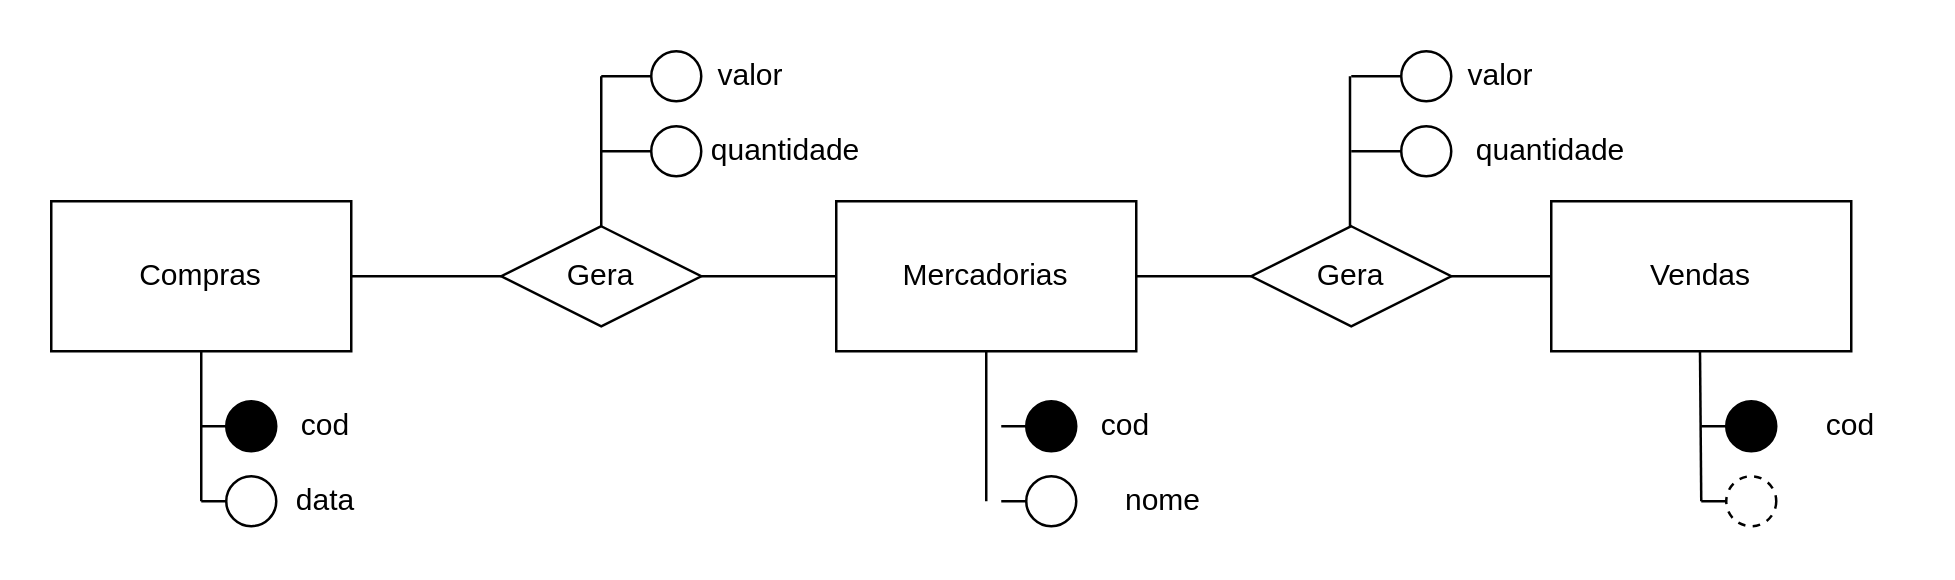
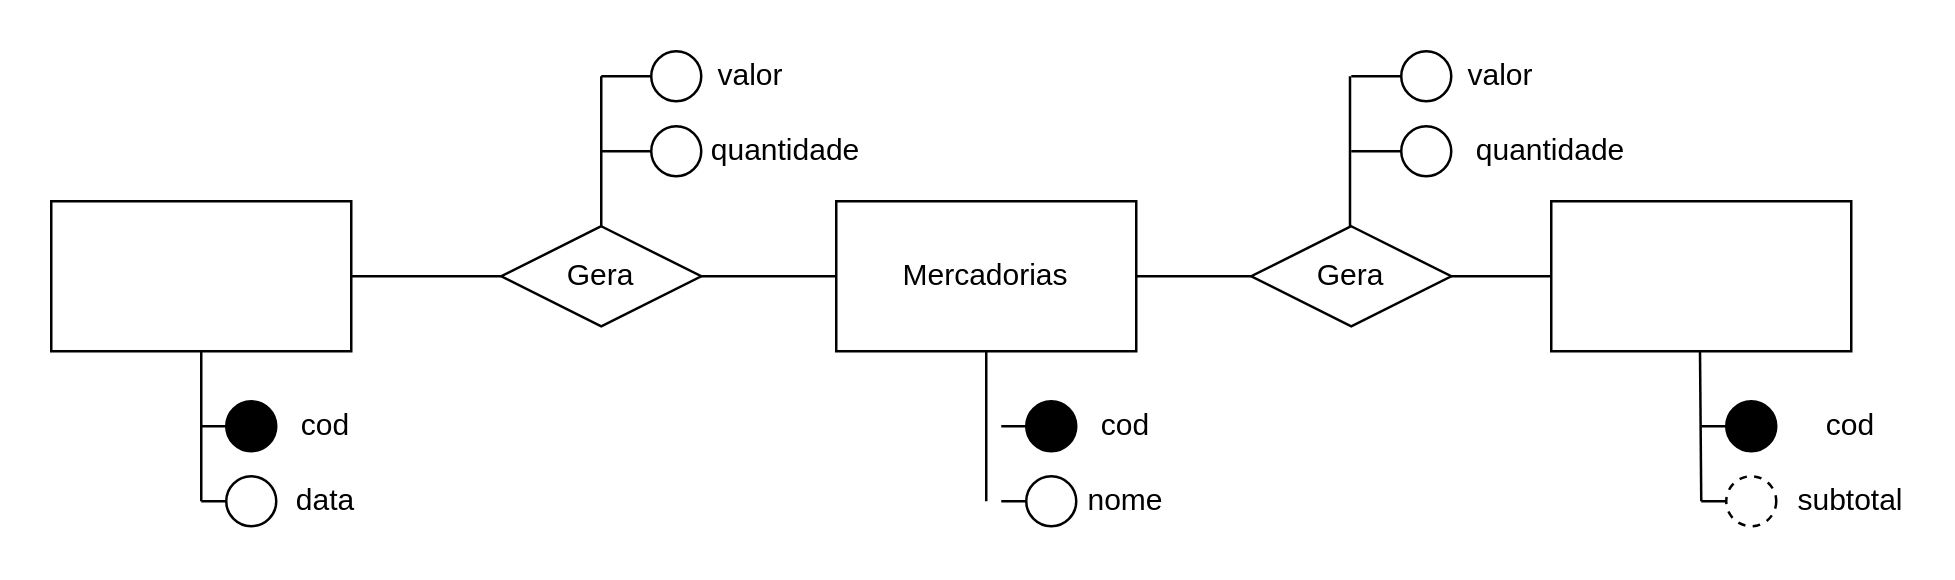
node "Compras": removed
node "Vendas": removed
node "nome": moved (1164, 501) -> (1126, 501)
node "subtotal": added
